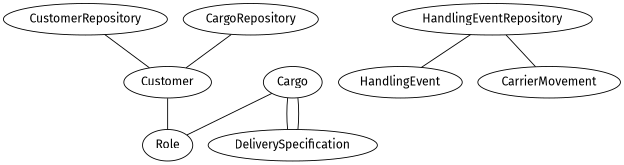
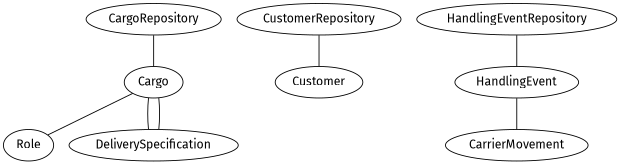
edge "CargoRepository" -- "Customer": now "CargoRepository" -- "Cargo"
edge "HandlingEventRepository" -- "CarrierMovement": now "HandlingEvent" -- "CarrierMovement"
edge "Customer" -- "Role": removed
